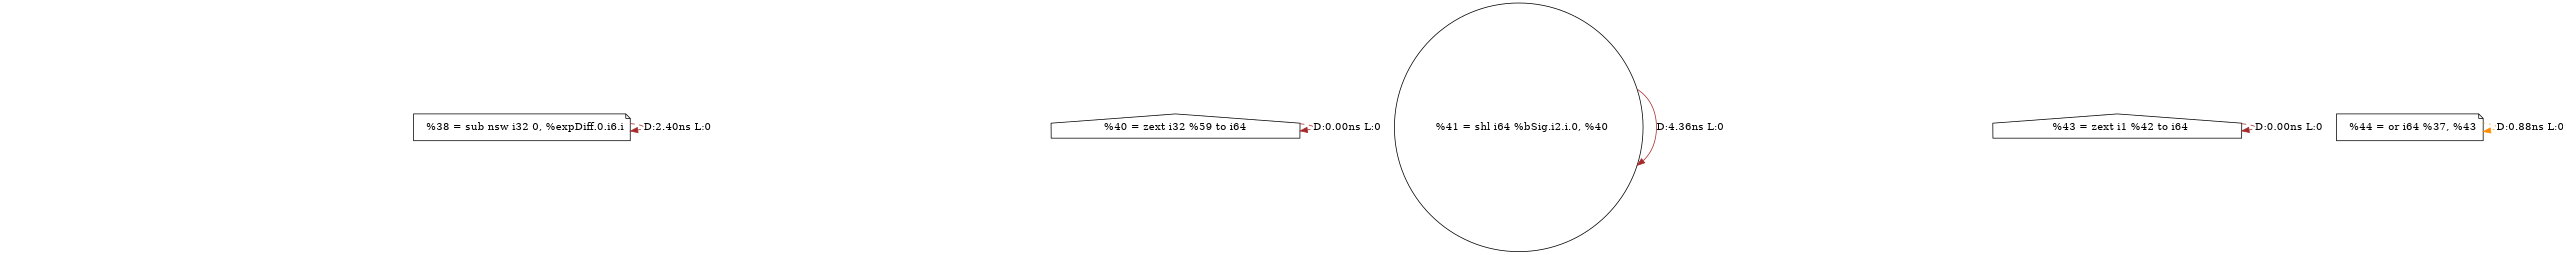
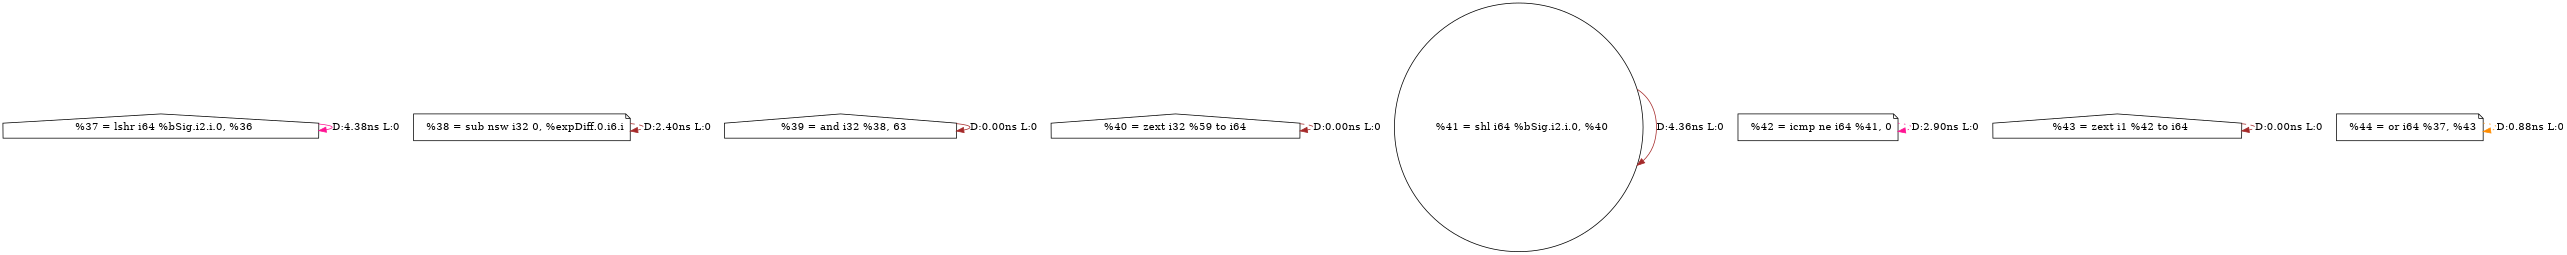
node "%37 = lshr i64 %bSig.i2.i.0, %36": added
node "%39 = and i32 %38, 63": added
node "%42 = icmp ne i64 %41, 0": added
